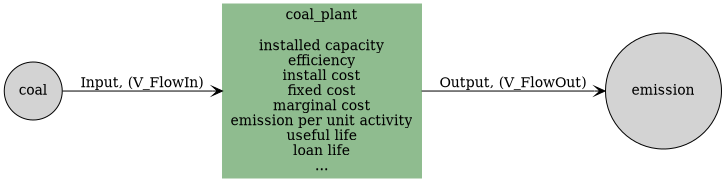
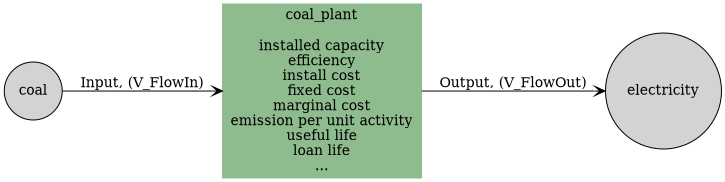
node "emission": label "emission" -> "electricity"
